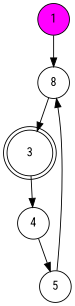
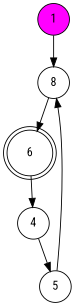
node "3": label "3" -> "6"
